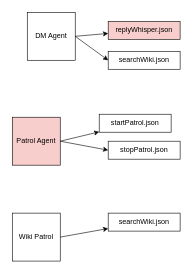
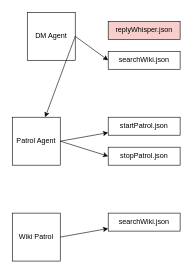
edge "DM Agent" -> "replyWhisper.json": now "DM Agent" -> "Patrol Agent"
node "startPatrol.json": moved (135, 123) -> (144, 126)
node "Patrol Agent": fillcolor #f8cecc -> #ffffff
node "stopPatrol.json": moved (144, 150) -> (144, 156)
